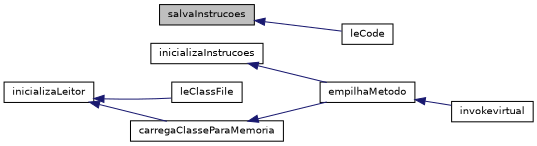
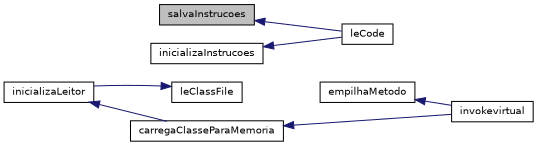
edge "empilhaMetodo" -> "inicializaInstrucoes": now "leCode" -> "inicializaInstrucoes"
edge "leClassFile" -> "inicializaLeitor": reversed
edge "empilhaMetodo" -> "carregaClasseParaMemoria": now "invokevirtual" -> "carregaClasseParaMemoria"
